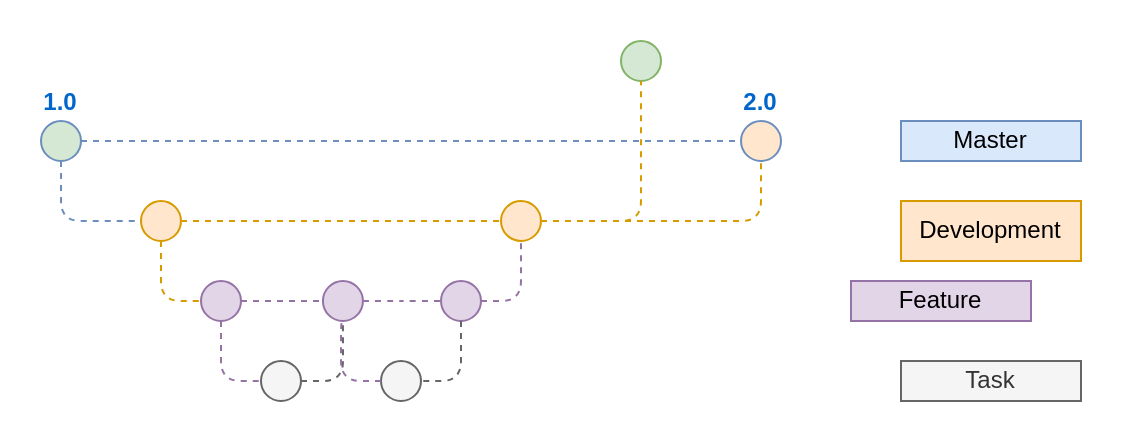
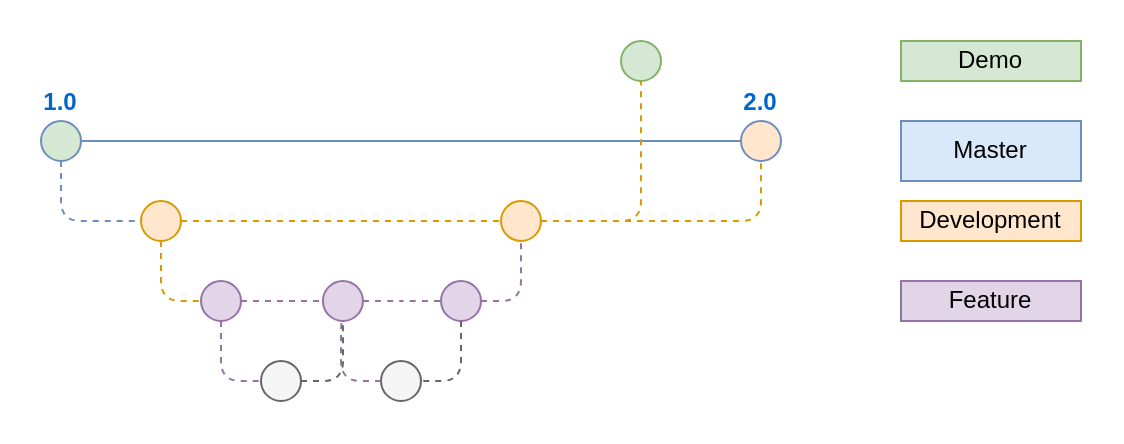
node "Demo": added
edge "1.0" -- "2.0": style dashed -> solid
node "Master": size 180x40 -> 180x60
node "Development": size 180x60 -> 180x40
node "Feature": moved (941, 301) -> (991, 301)
node "Task": removed
